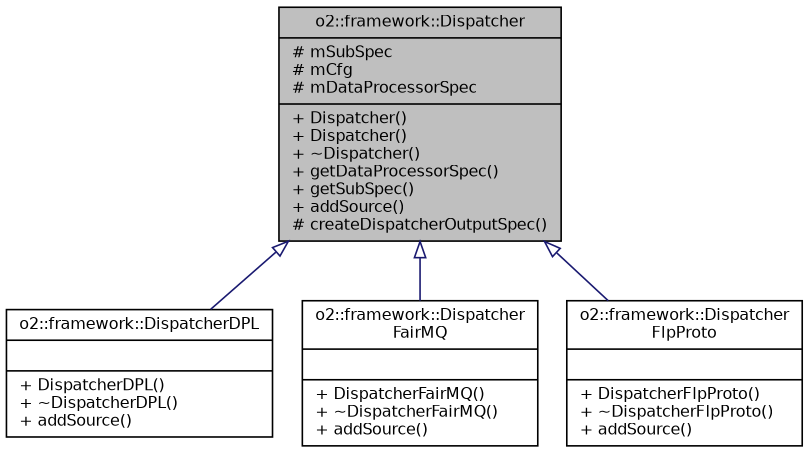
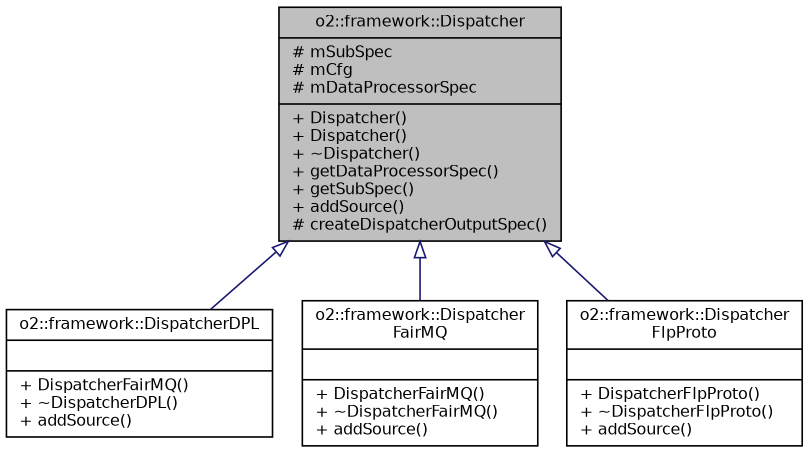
node "o2::framework::DispatcherDPL": text "+ DispatcherDPL()" -> "+ DispatcherFairMQ()"
